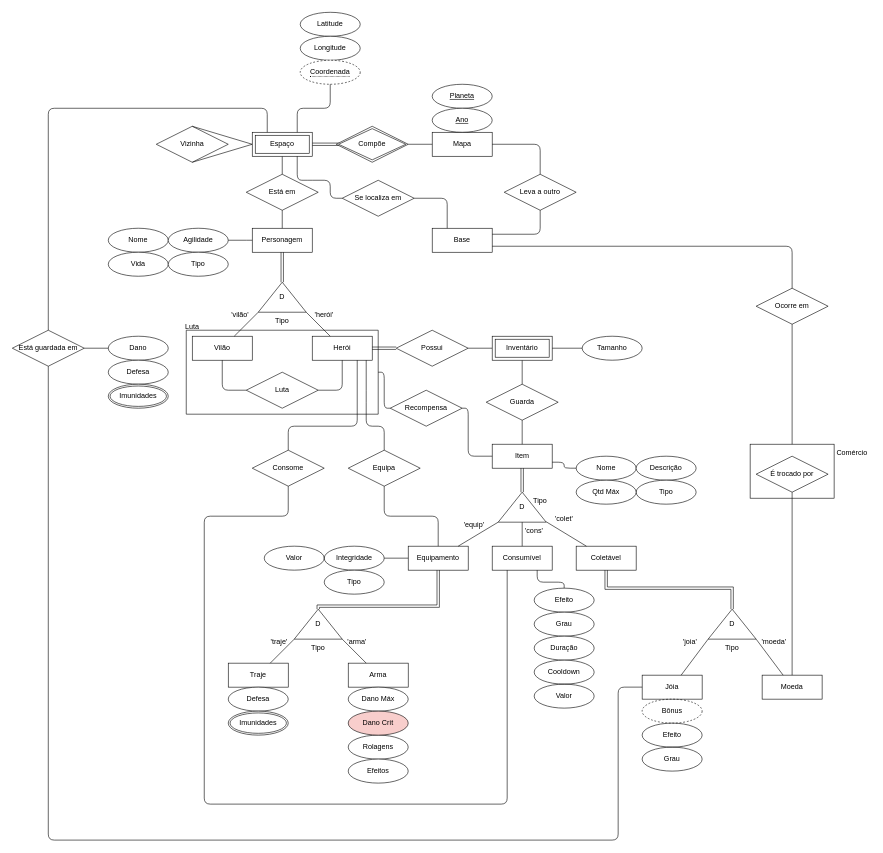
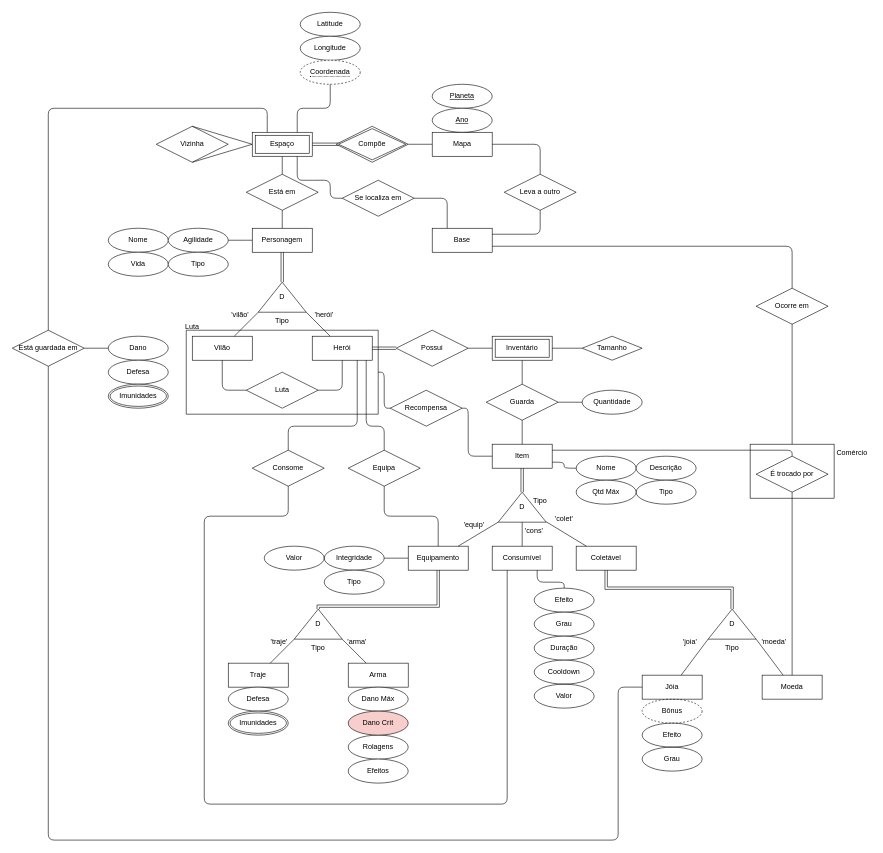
node "Tamanho": shape ellipse -> diamond
edge "Guarda" -- "Quantidade": added
node "Quantidade": added
edge "Item" -- "É trocado por": added
